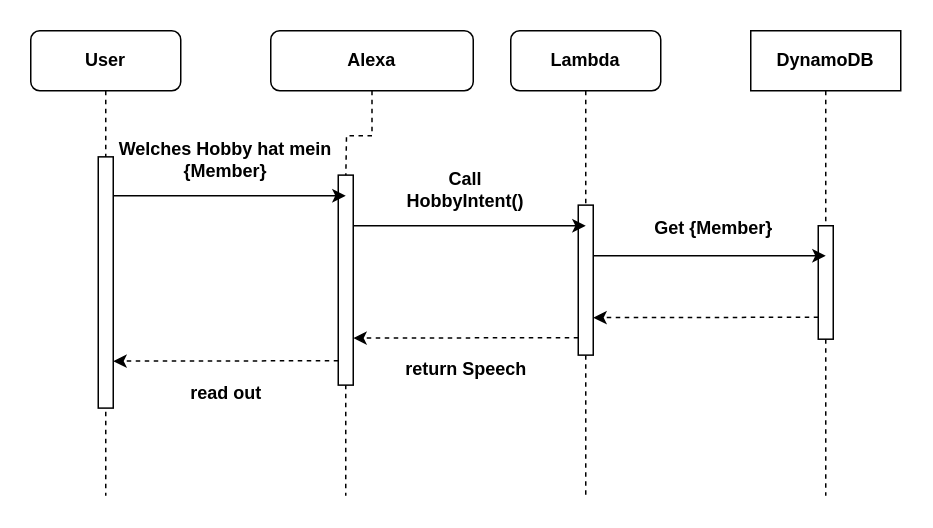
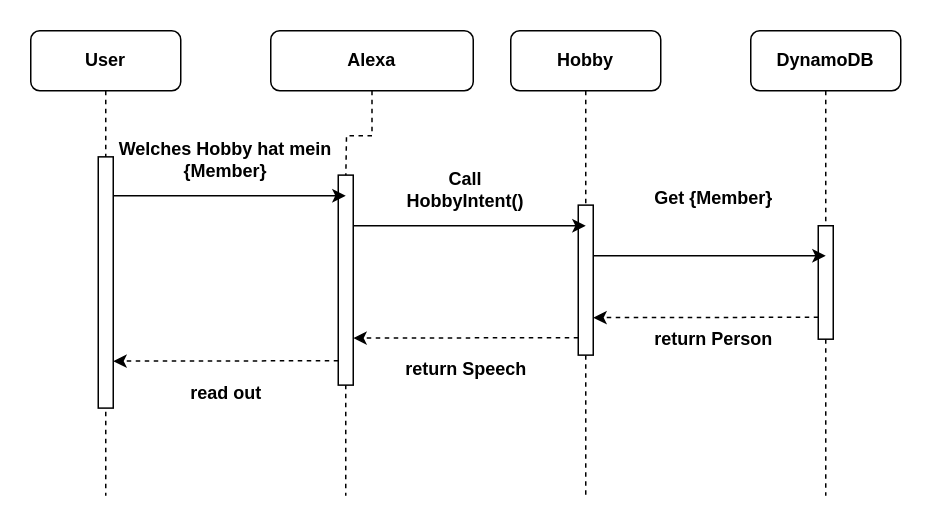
node "Lambda": label "Lambda" -> "Hobby"
node "DynamoDB": shape rectangle -> rounded rectangle
node "Get {Member}": moved (713, 229) -> (713, 199)
node "return Person": added
